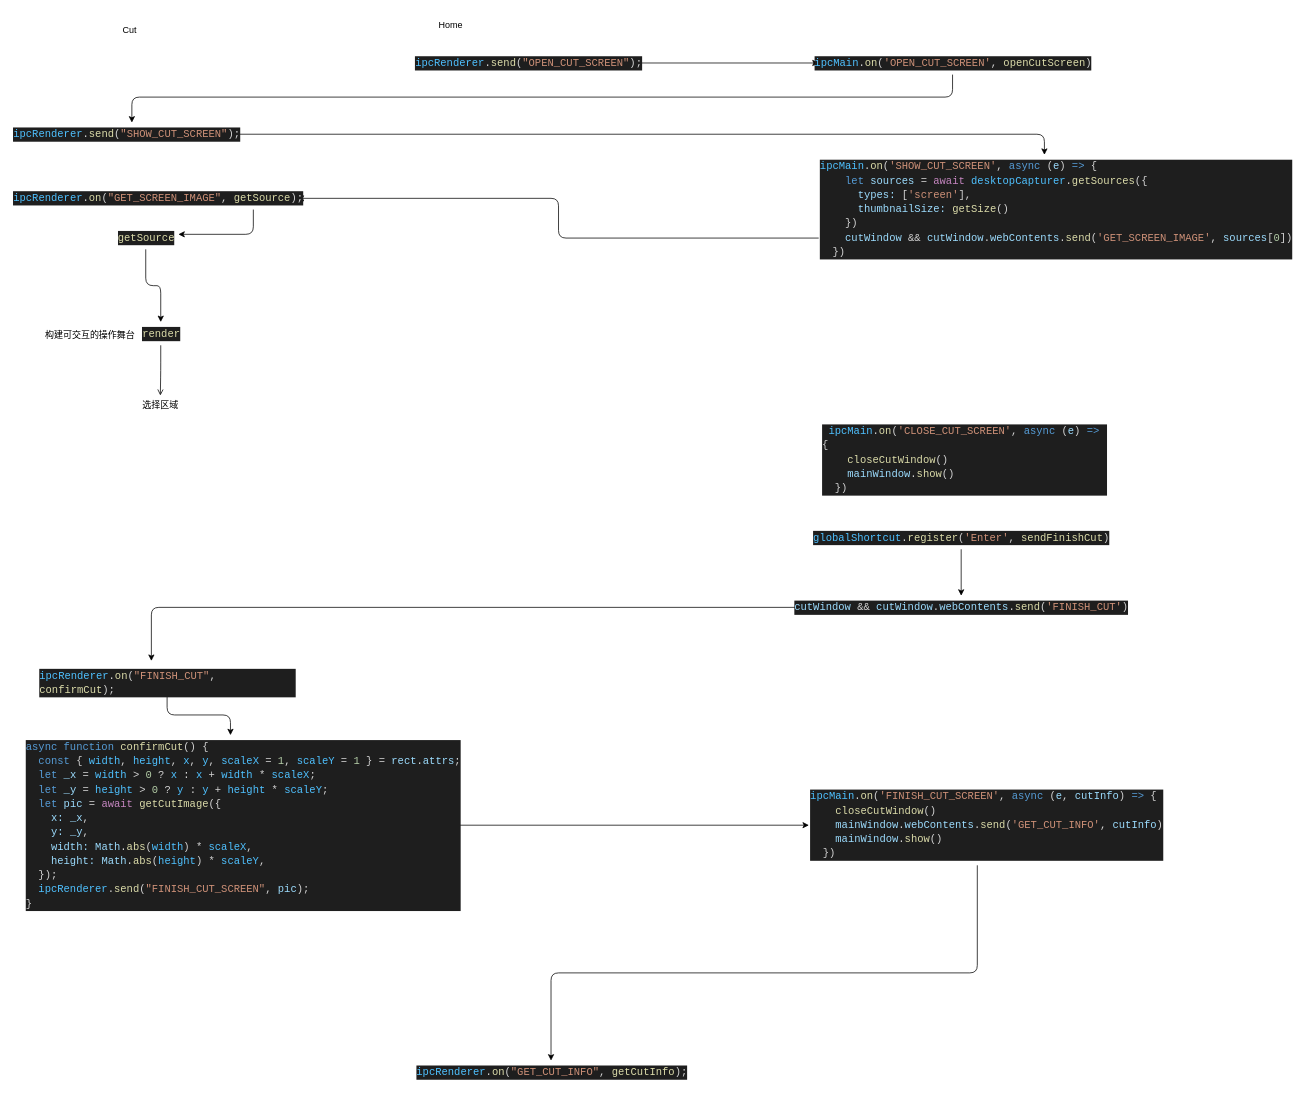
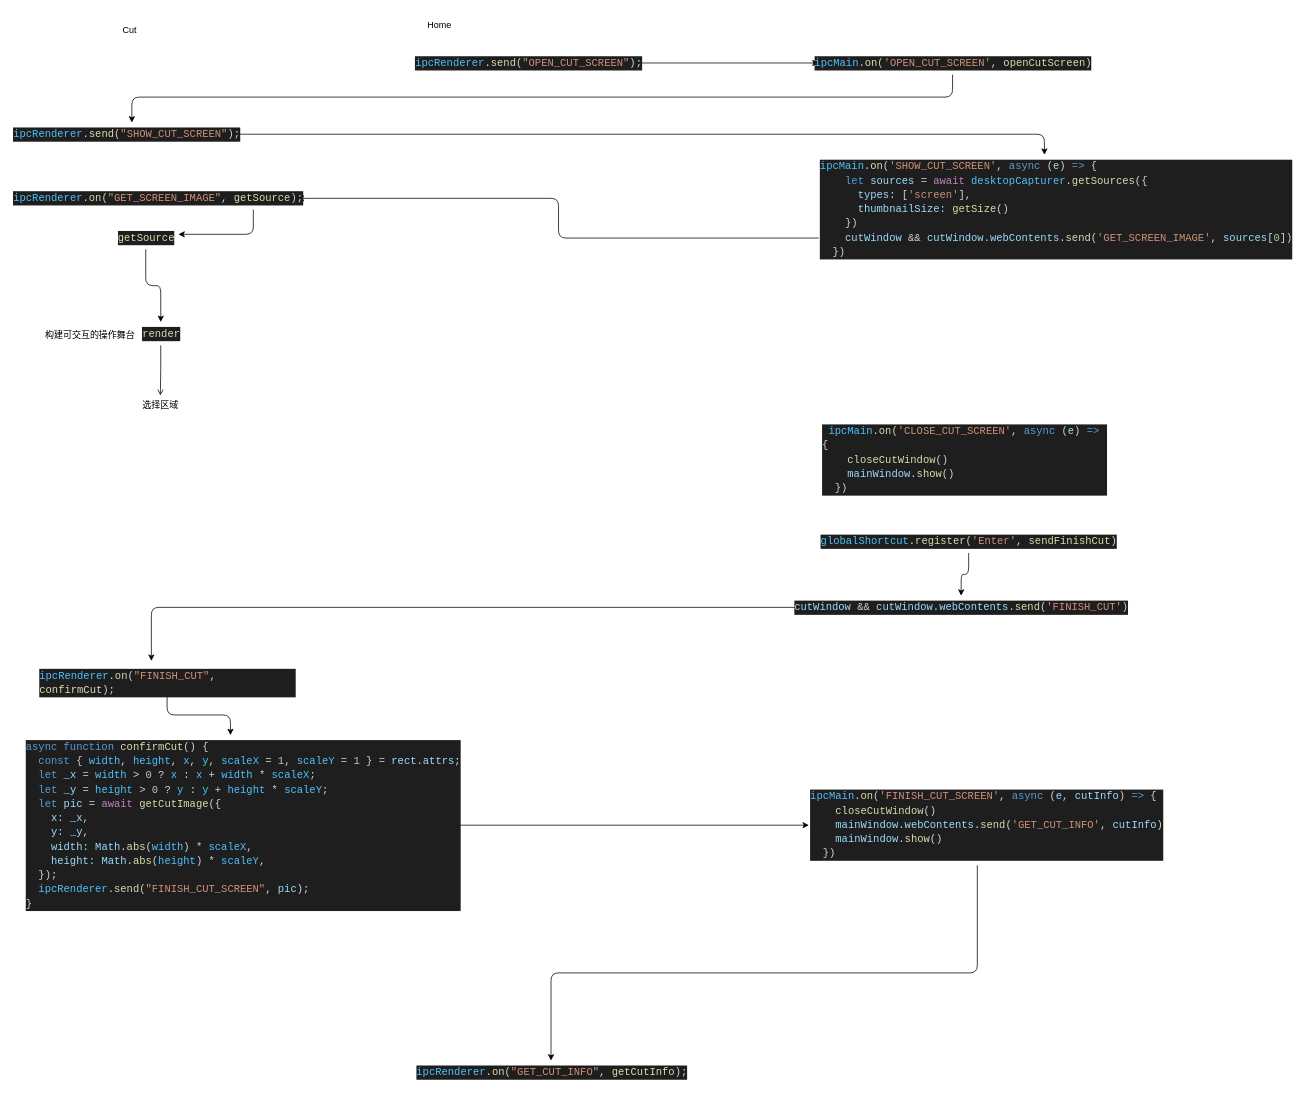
node "Home": moved (450, 25) -> (439, 25)
node "globalShortcut.register('Enter', sendFinishCut)": moved (961, 538) -> (969, 542)
